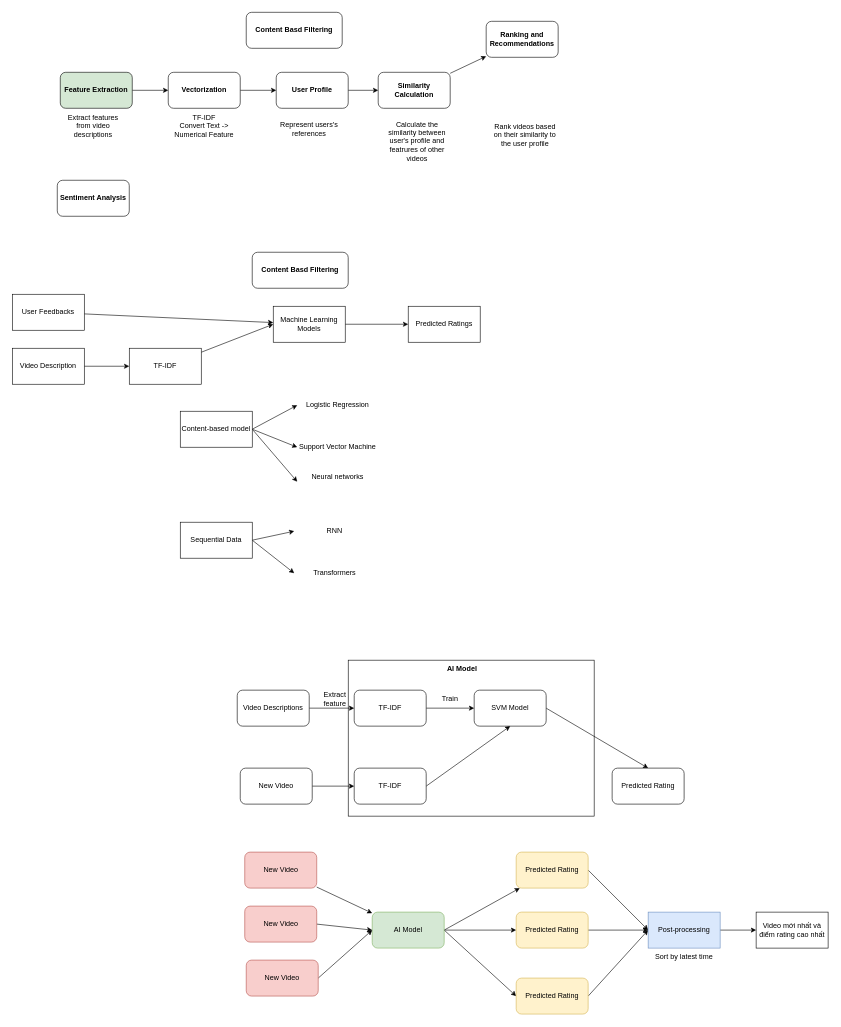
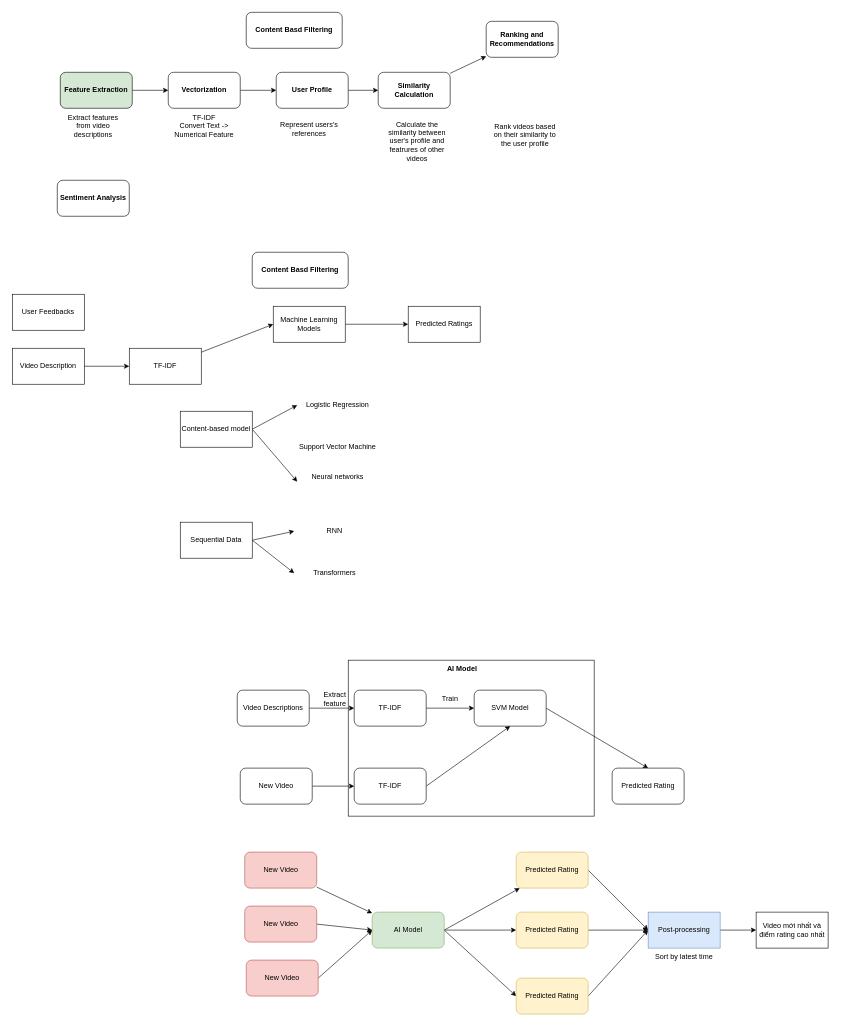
edge "User Feedbacks" -> "Machine Learning Models": removed
edge "Content-based model" -> "Support Vector Machine": removed
